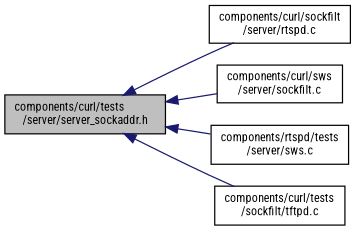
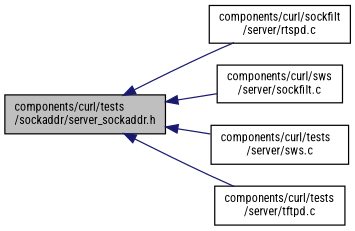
node "components/curl/tests /server/server_sockaddr.h": label "components/curl/tests /server/server_sockaddr.h" -> "components/curl/tests /sockaddr/server_sockaddr.h"
node "components/rtspd/tests /server/sws.c": label "components/rtspd/tests /server/sws.c" -> "components/curl/tests /server/sws.c"
node "components/curl/tests /sockfilt/tftpd.c": label "components/curl/tests /sockfilt/tftpd.c" -> "components/curl/tests /server/tftpd.c"
